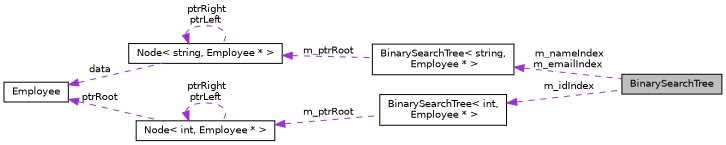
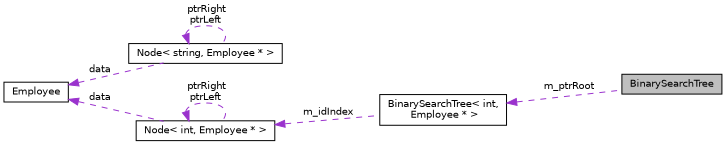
node "BinarySearchTree< string, Employee * >": removed
edge "BinarySearchTree" -> "BinarySearchTree< int, Employee * >": label " m_idIndex" -> " m_ptrRoot"
edge "Node< int, Employee * >" -> "Employee": label " ptrRoot" -> " data"
edge "BinarySearchTree< int, Employee * >" -> "Node< int, Employee * >": label " m_ptrRoot" -> " m_idIndex"
